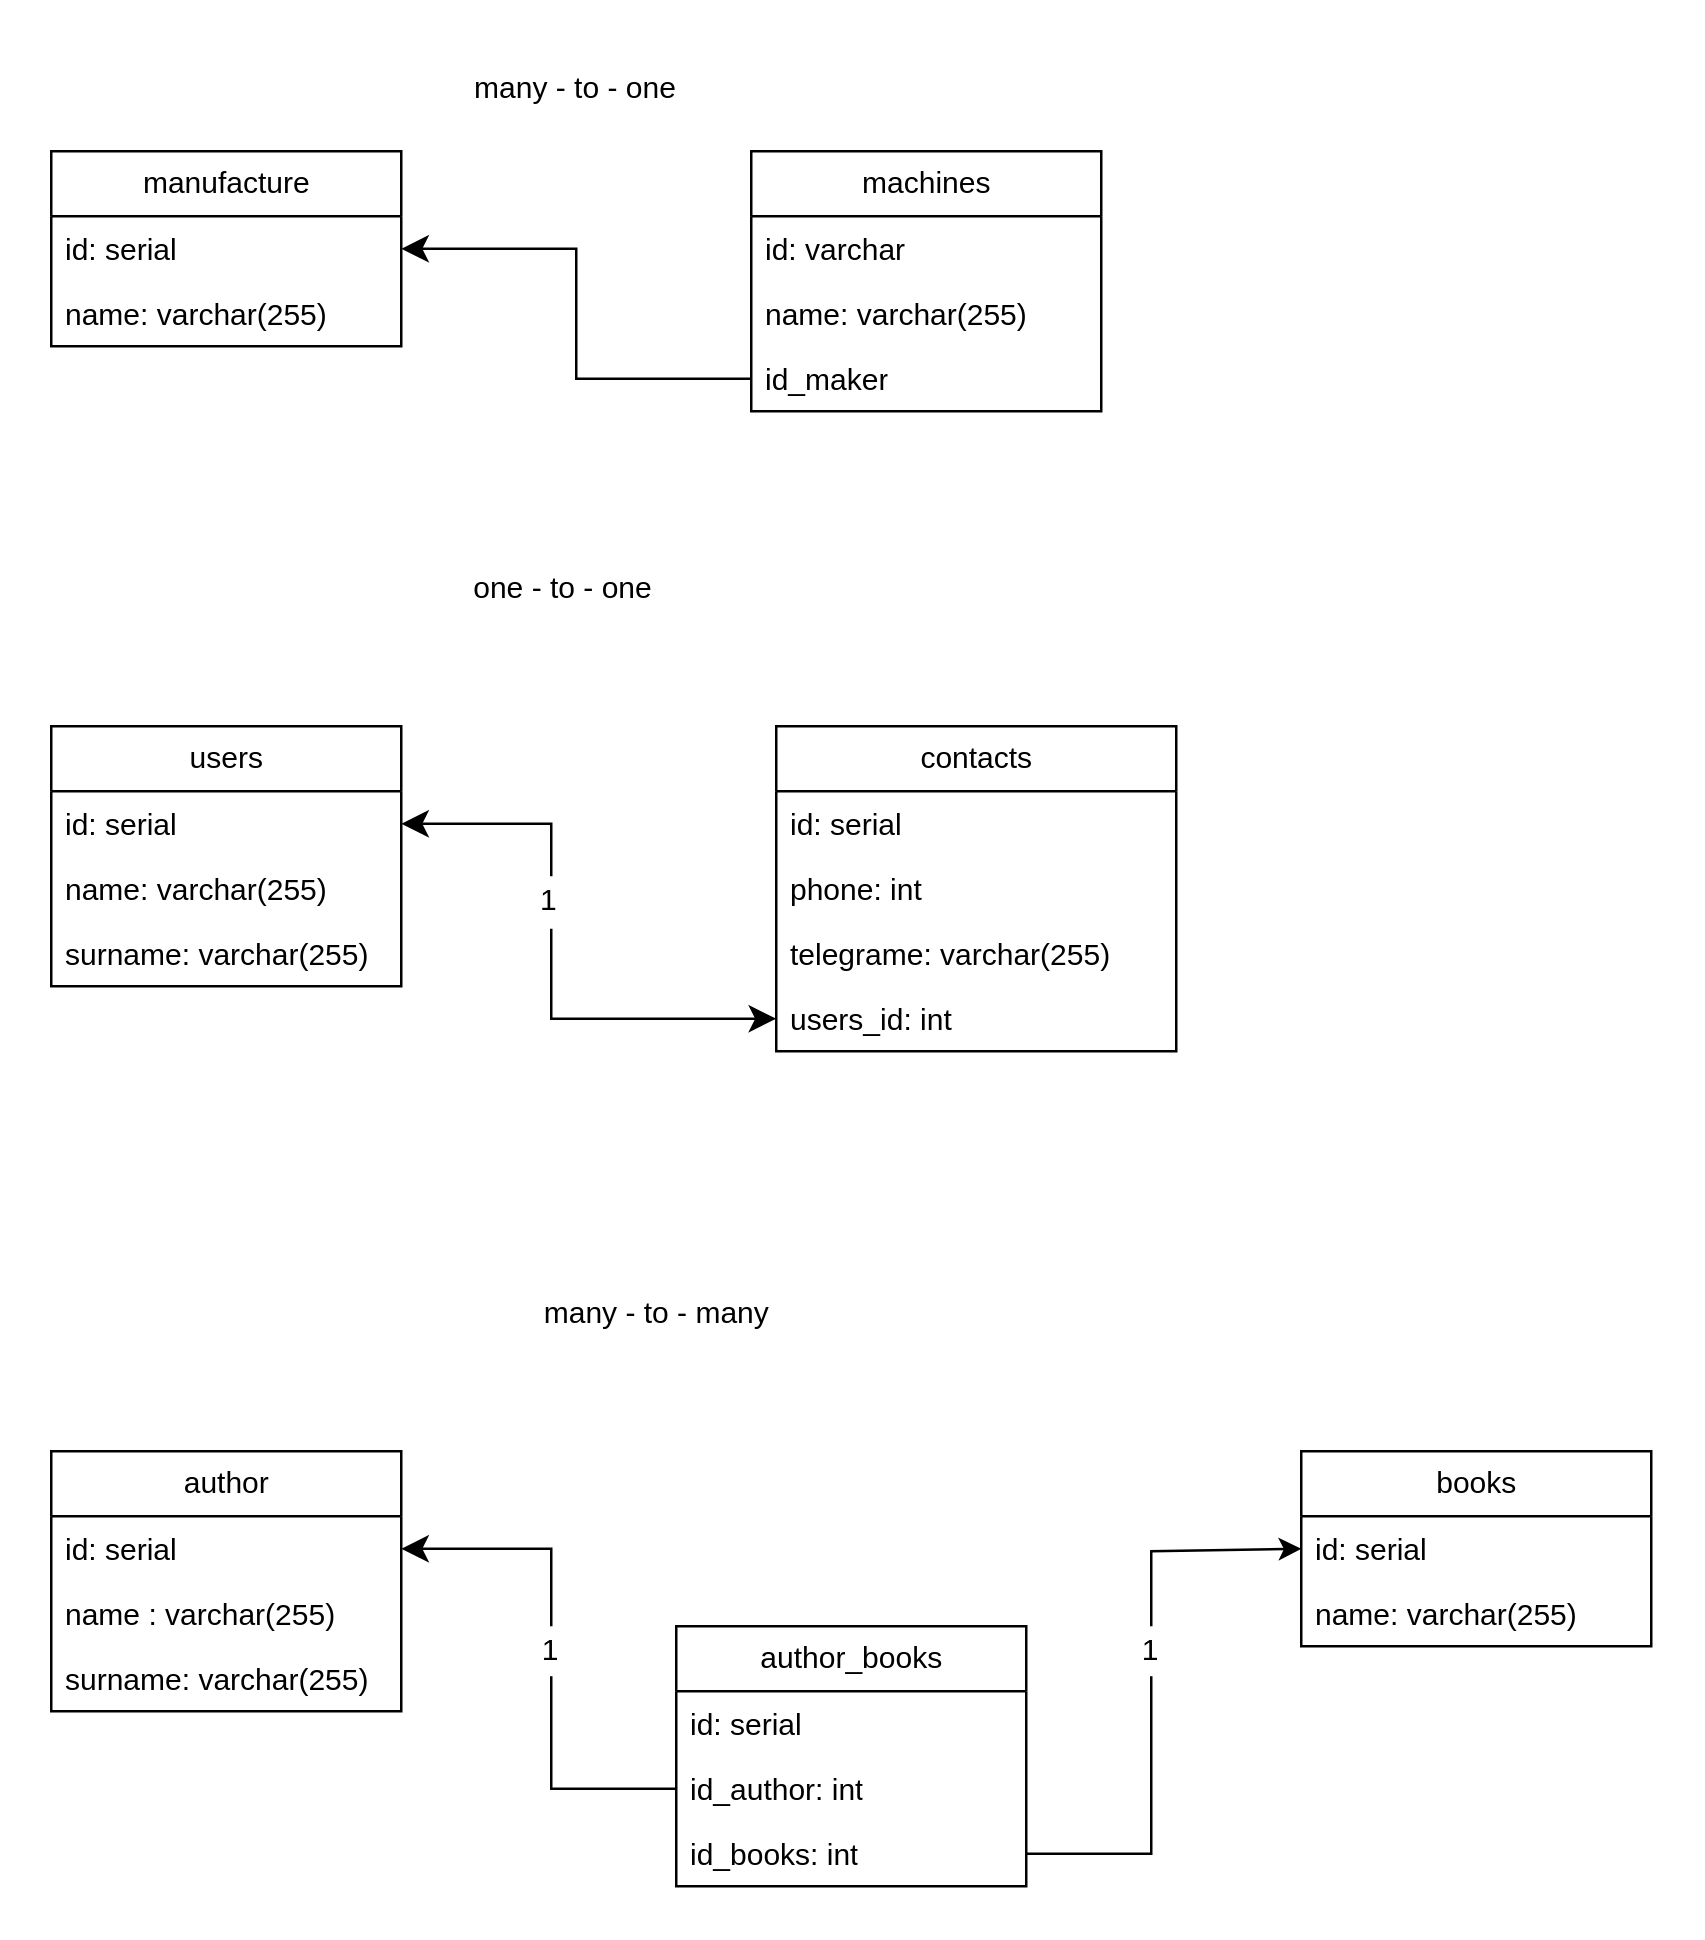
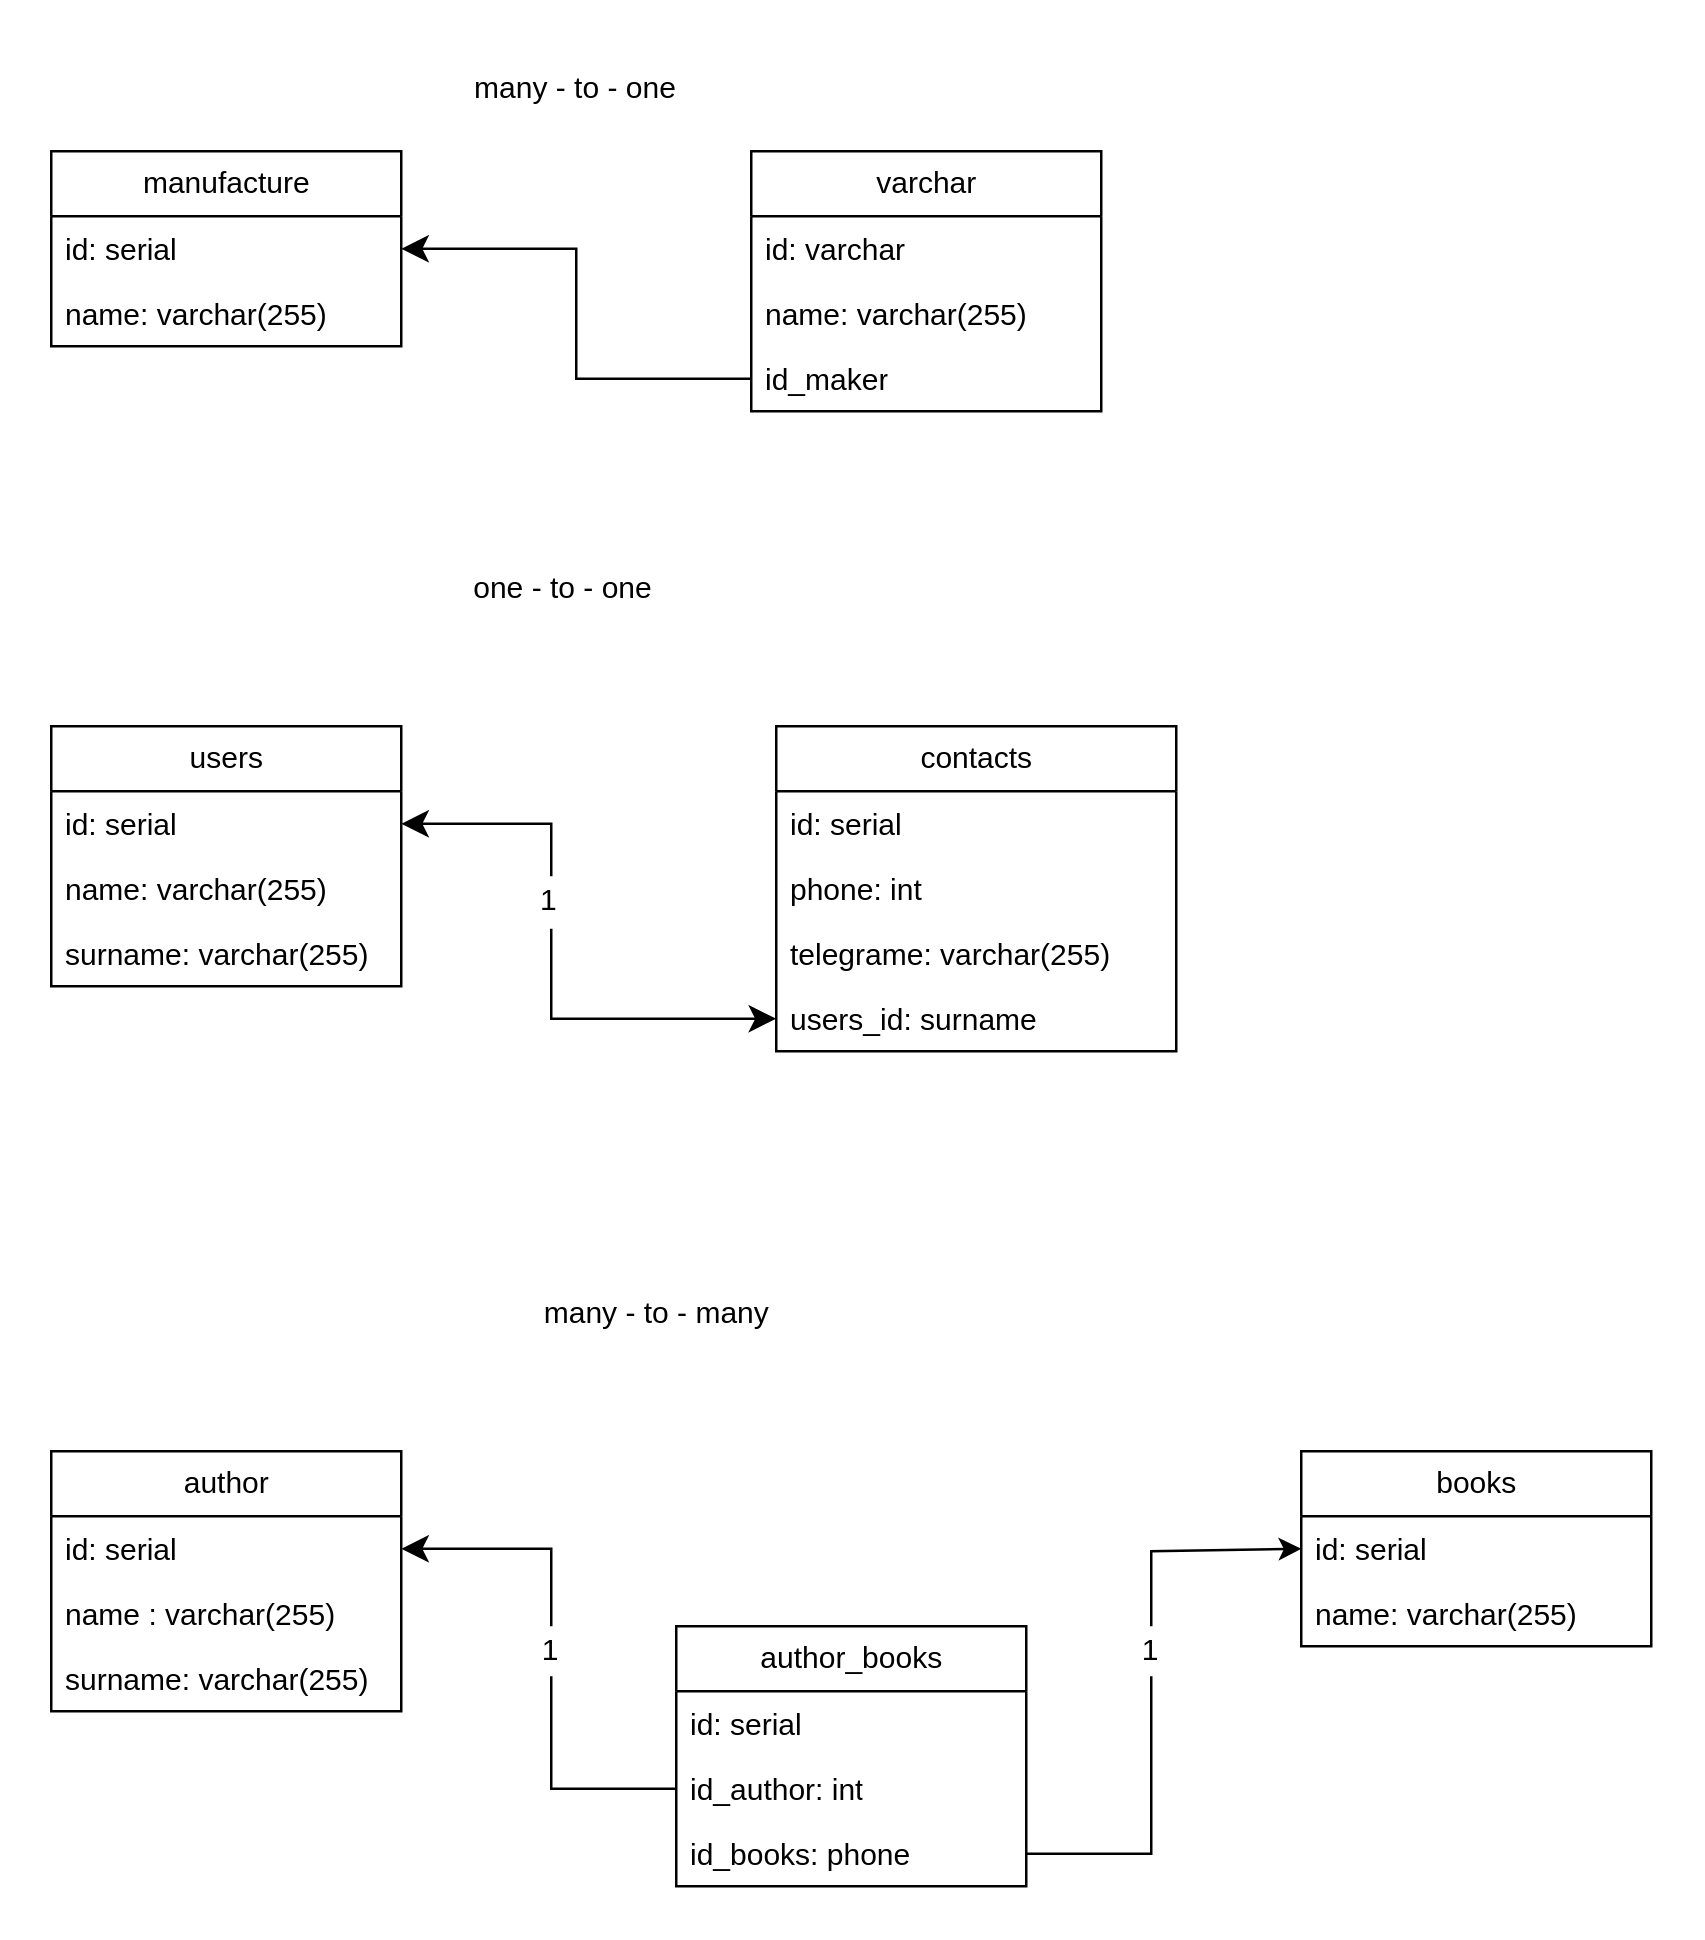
node "machines": label "machines" -> "varchar"
node "users_id: int": label "users_id: int" -> "users_id: surname"
node "id_books: int": label "id_books: int" -> "id_books: phone"
